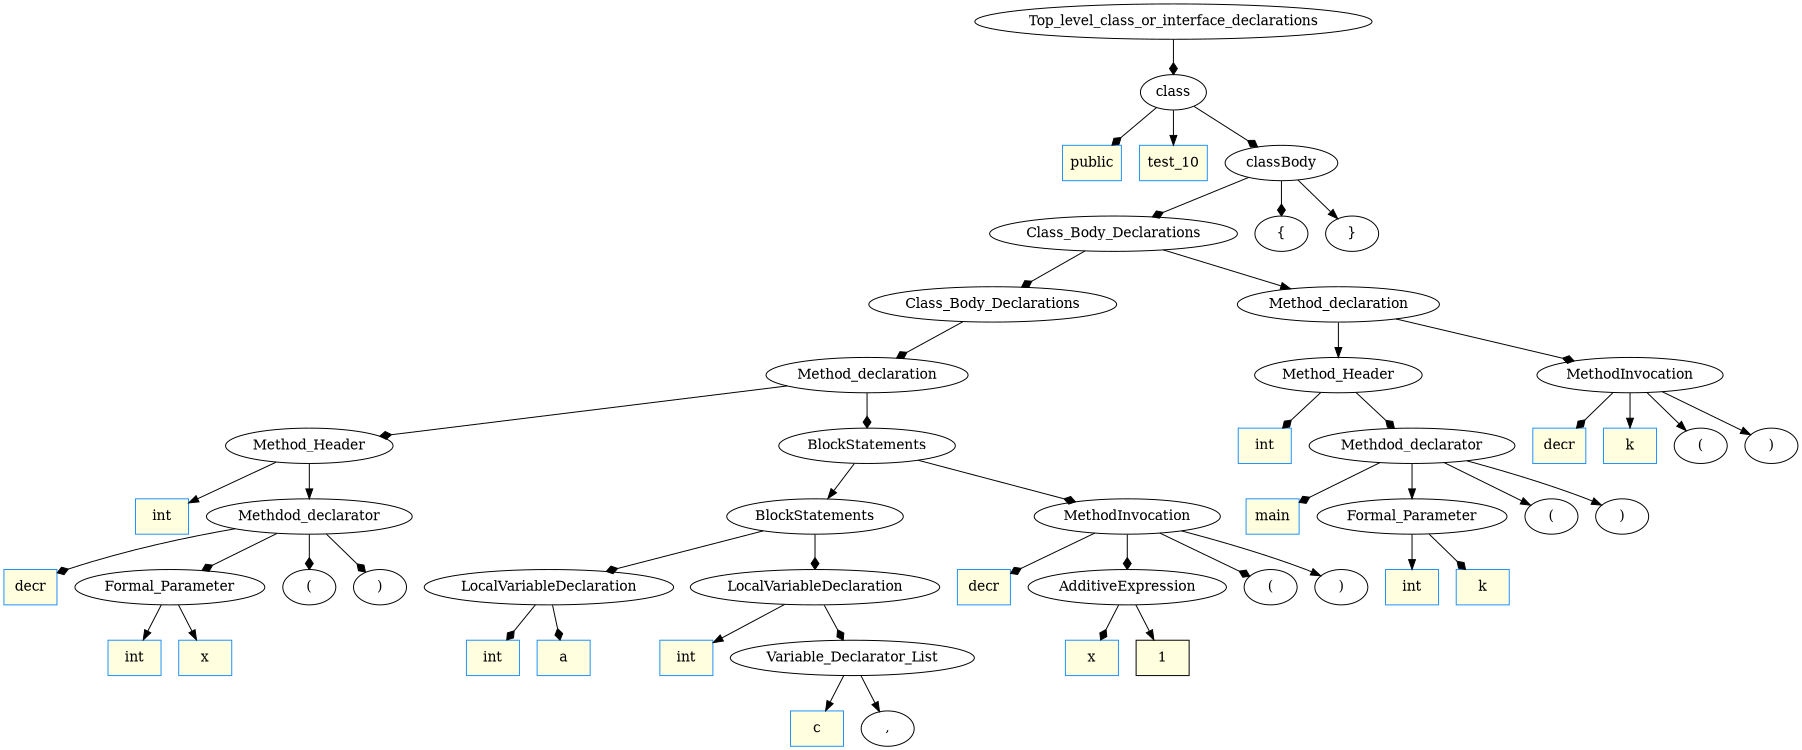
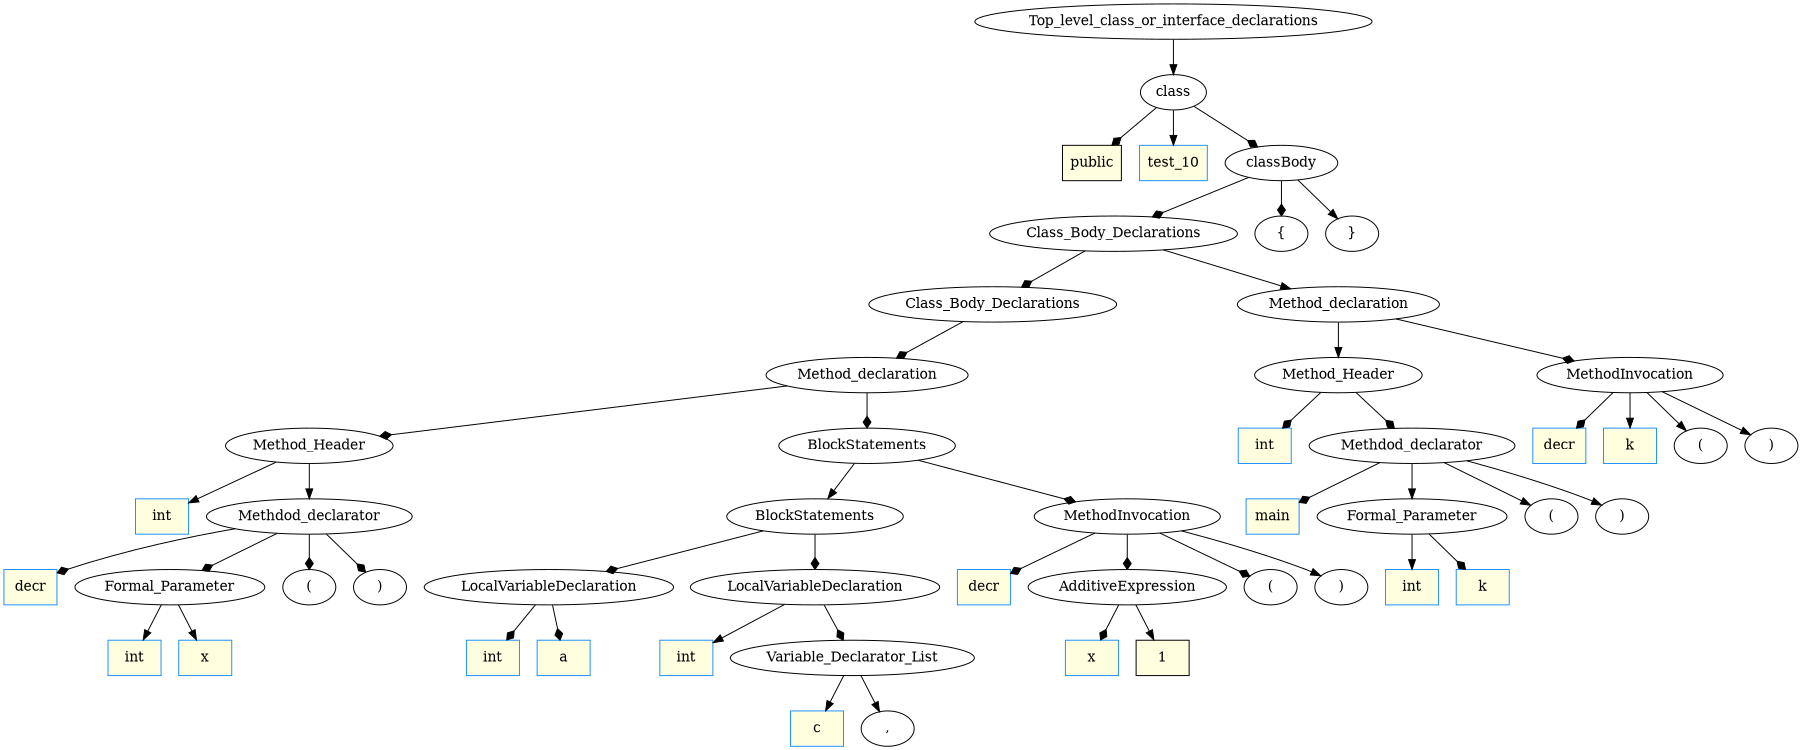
edge "Top_level_class_or_interface_declarations" -> "class": arrowhead diamond -> normal
node "public": color dodgerblue -> black
